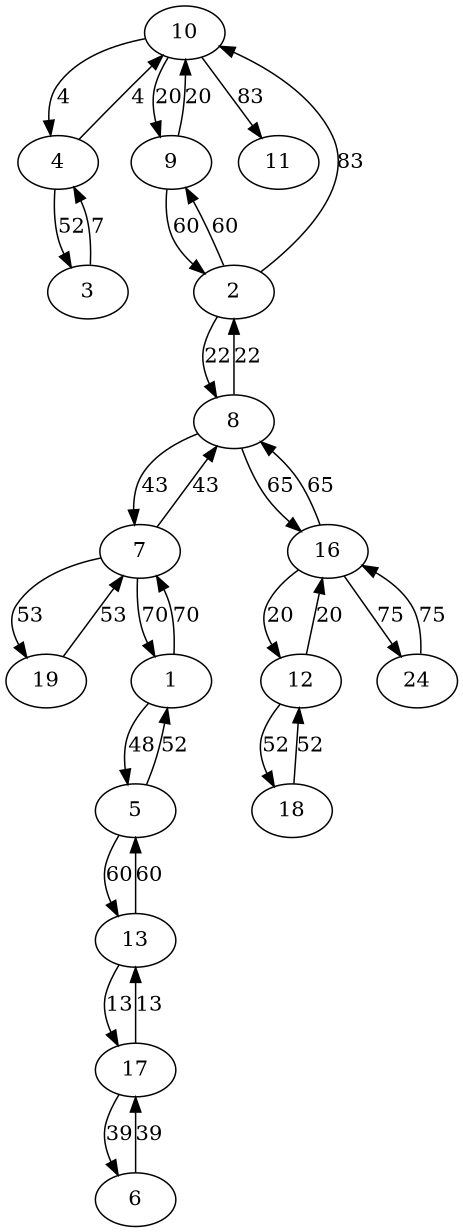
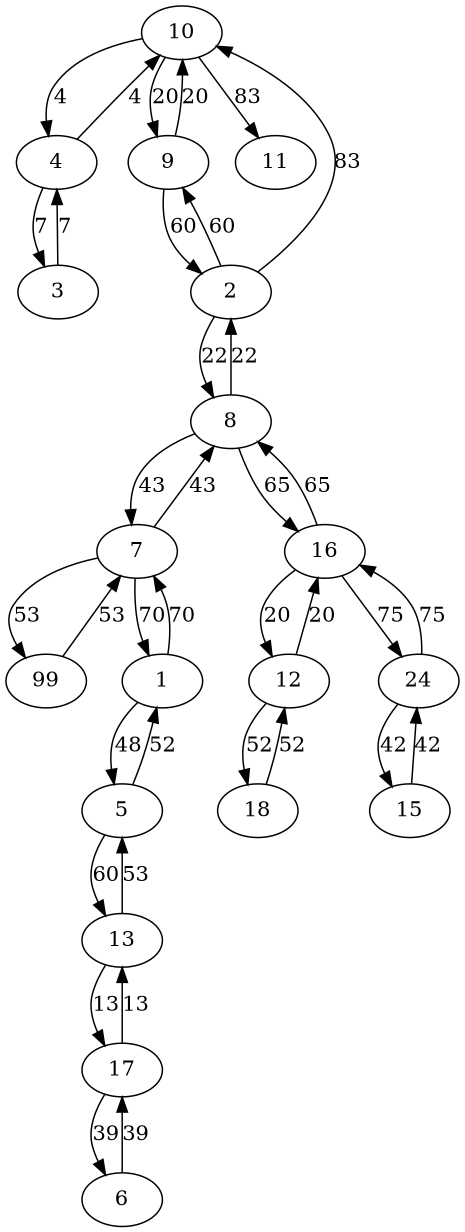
edge "4" -> "3": label "52" -> "7"
node "19": label "19" -> "99"
node "15": added
edge "13" -> "5": label "60" -> "53"
